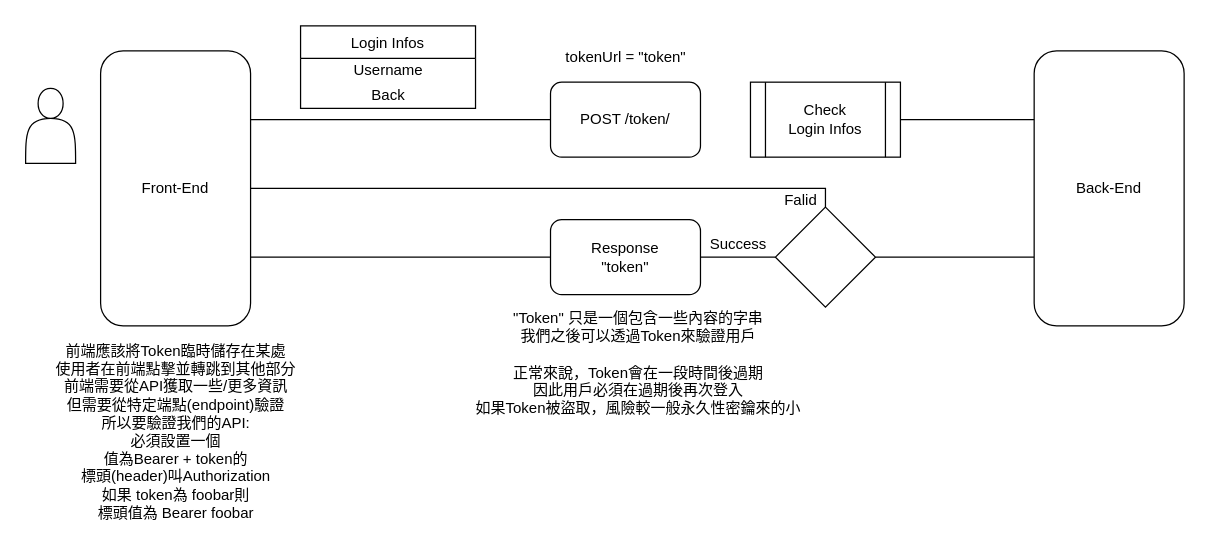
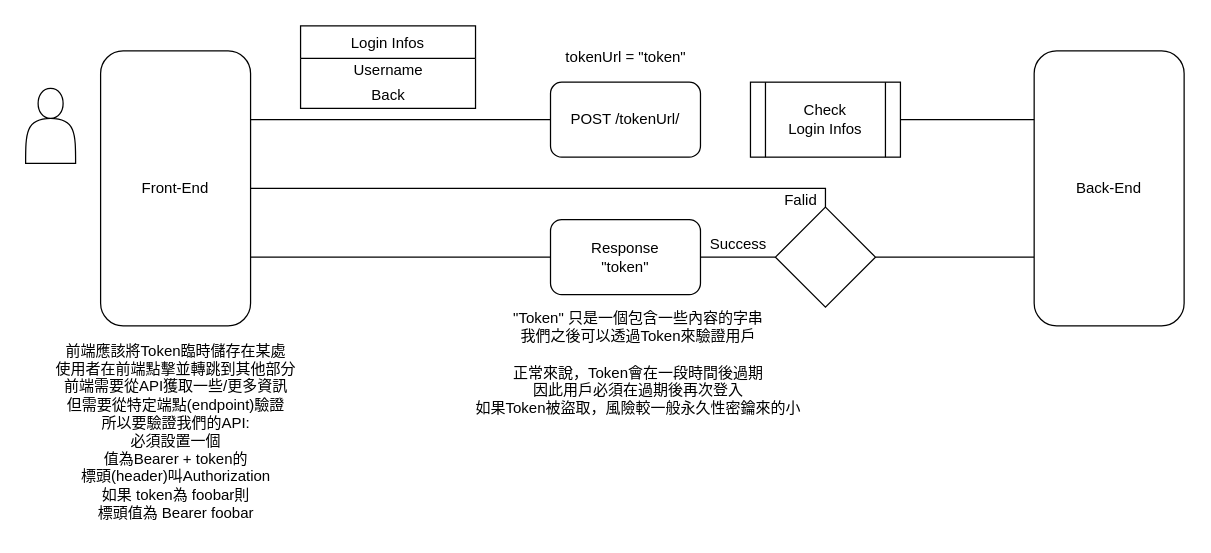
node "POST /token/": label "POST /token/" -> "POST /tokenUrl/"
